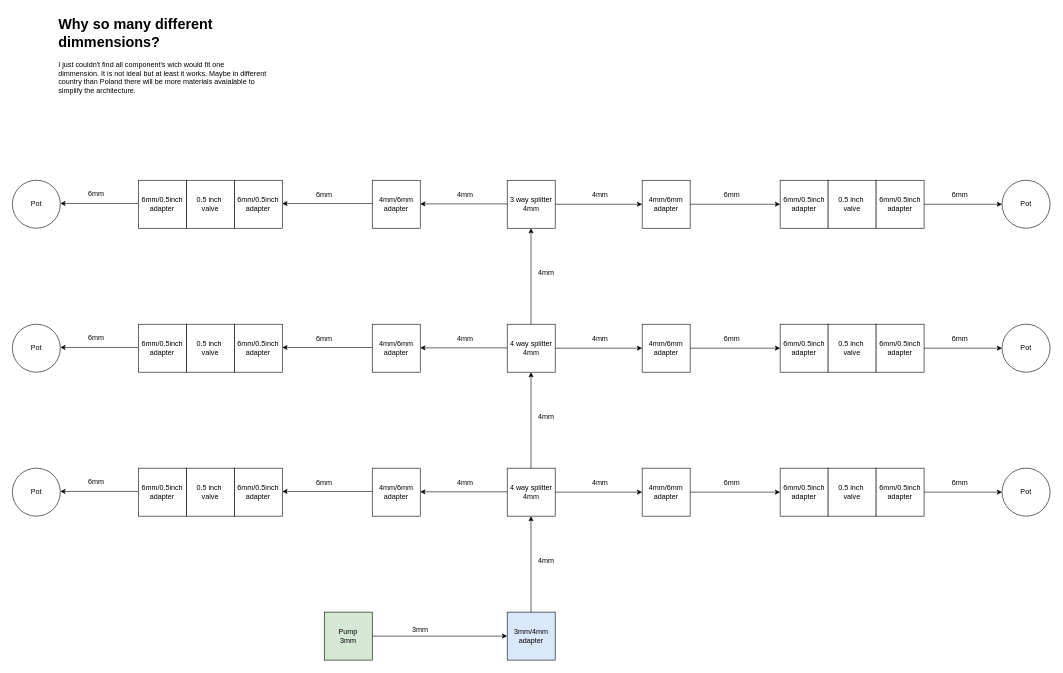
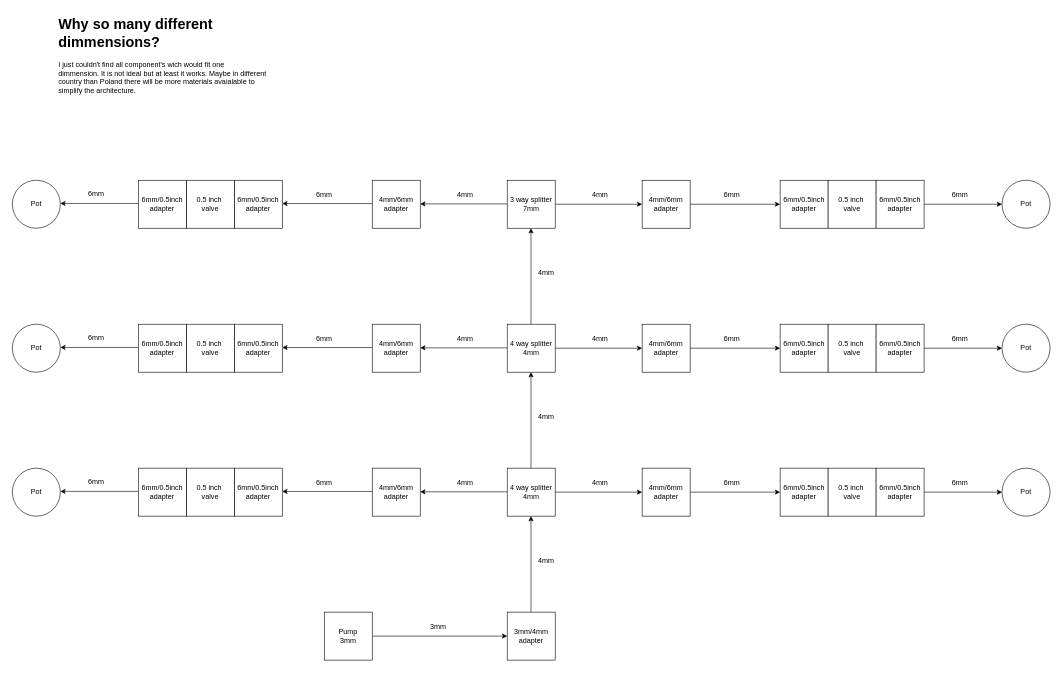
node "3 way splitter 4mm": label "3 way splitter 4mm" -> "3 way splitter 7mm"
node "3mm": moved (420, 630) -> (438, 627)
node "Pump 3mm": fillcolor #d5e8d4 -> #ffffff
node "3mm/4mm adapter": fillcolor #dae8fc -> #ffffff
